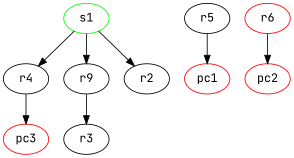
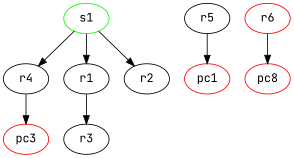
node "r9": label "r9" -> "r1"
node "pc2": label "pc2" -> "pc8"
